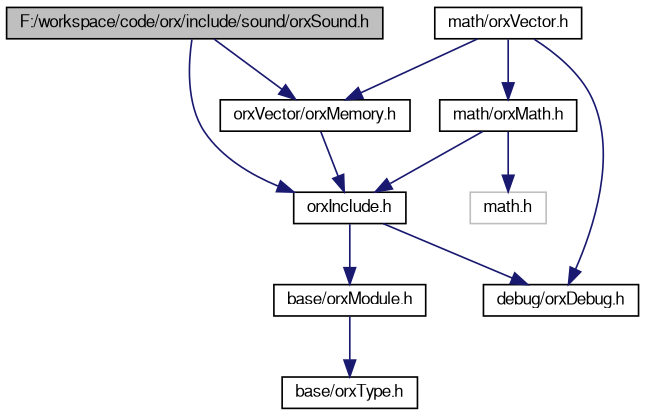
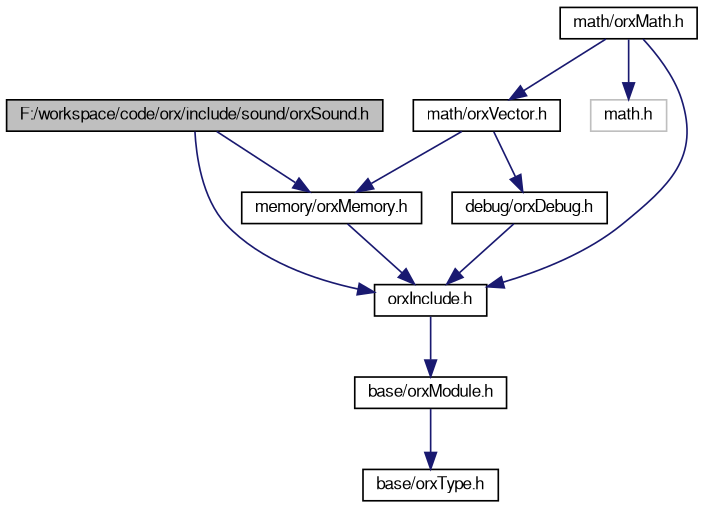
edge "math/orxVector.h" -> "math/orxMath.h": reversed
node "orxVector/orxMemory.h": label "orxVector/orxMemory.h" -> "memory/orxMemory.h"
edge "orxInclude.h" -> "debug/orxDebug.h": reversed
